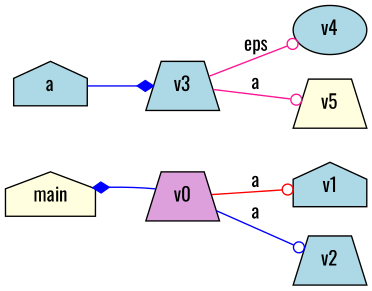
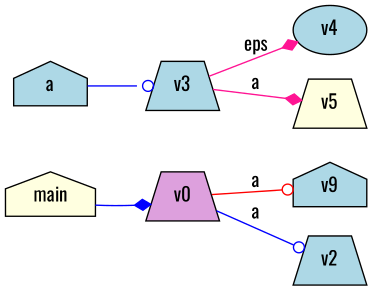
edge "v3" -> "v4": arrowhead odot -> diamond
edge "a" -> "v3": arrowhead diamond -> odot
edge "v3" -> "v5": arrowhead odot -> diamond
edge "v0" -> "main": reversed
node "v1": label "v1" -> "v9"
